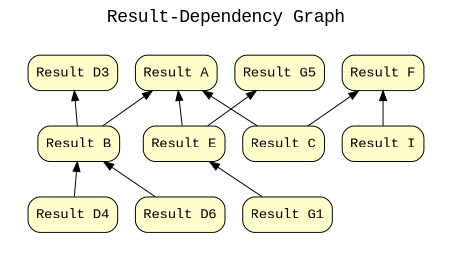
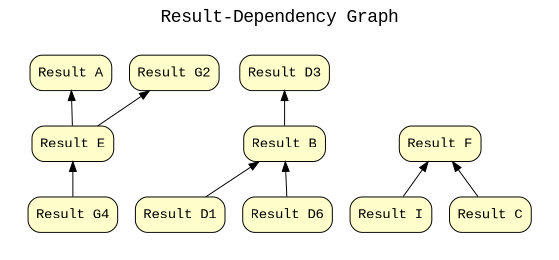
node "Result G5": label "Result G5" -> "Result G2"
edge "Result B" -> "Result A": removed
edge "Result C" -> "Result A": removed
node "Result D4": label "Result D4" -> "Result D1"
node "Result G1": label "Result G1" -> "Result G4"
